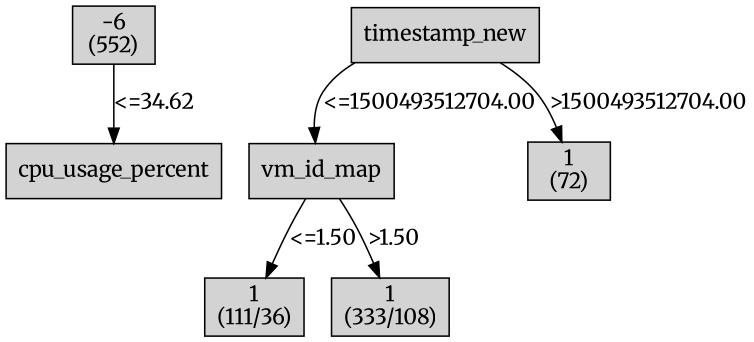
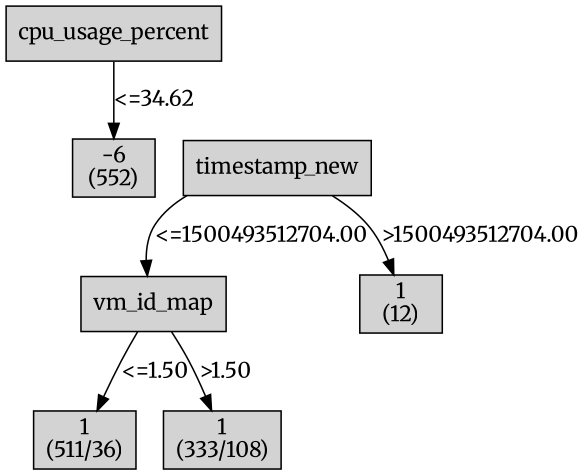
edge "-6 (552)" -> "cpu_usage_percent": reversed
node "1 (72)": label "1 (72)" -> "1 (12)"
node "1 (111/36)": label "1 (111/36)" -> "1 (511/36)"
